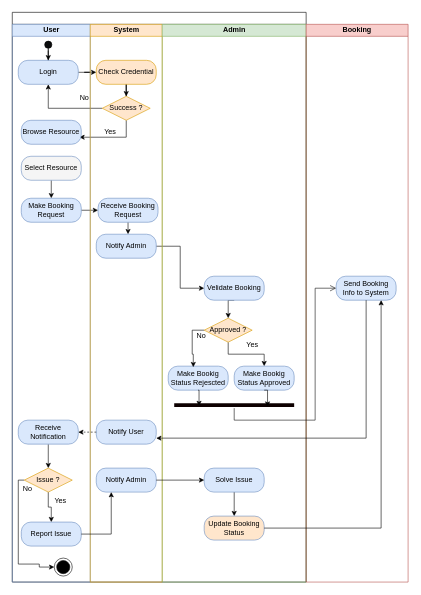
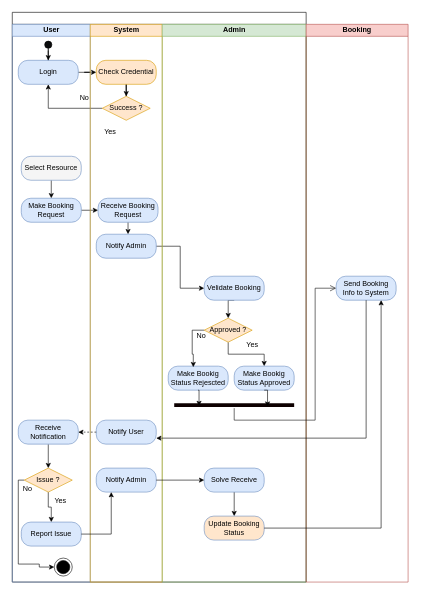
node "Browse Resource": removed
edge "Success ?" -> "Browse Resource": removed
node "Solve Issue": label "Solve Issue" -> "Solve Receive"
